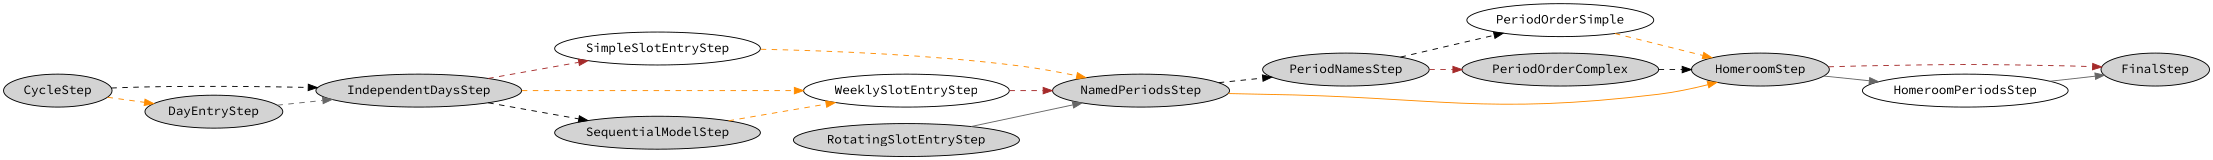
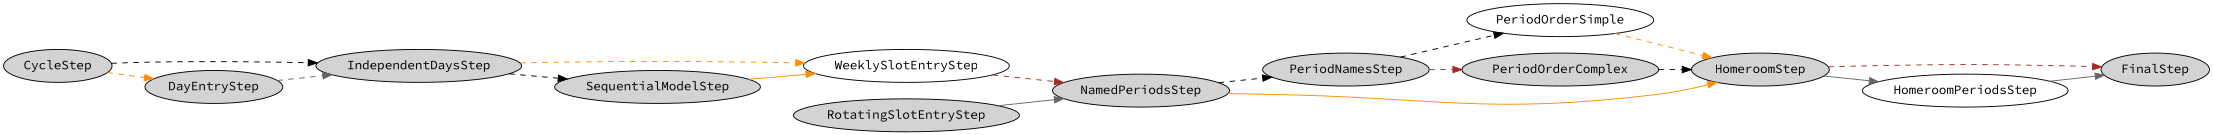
node "SimpleSlotEntryStep": removed
edge "SequentialModelStep" -> "WeeklySlotEntryStep": style dashed -> solid
